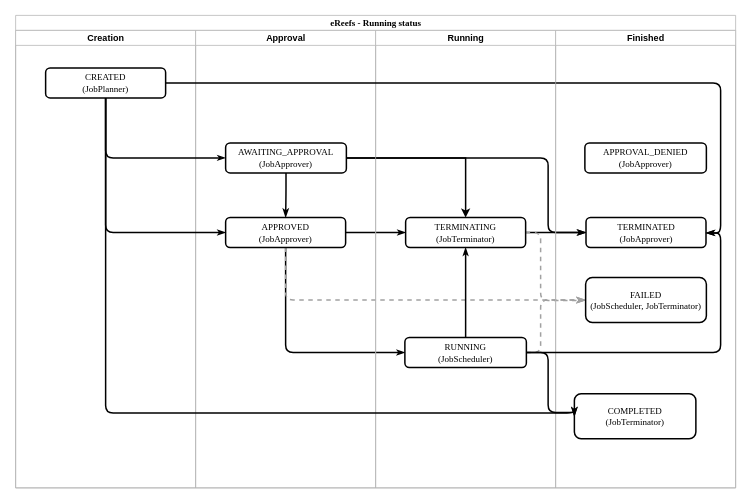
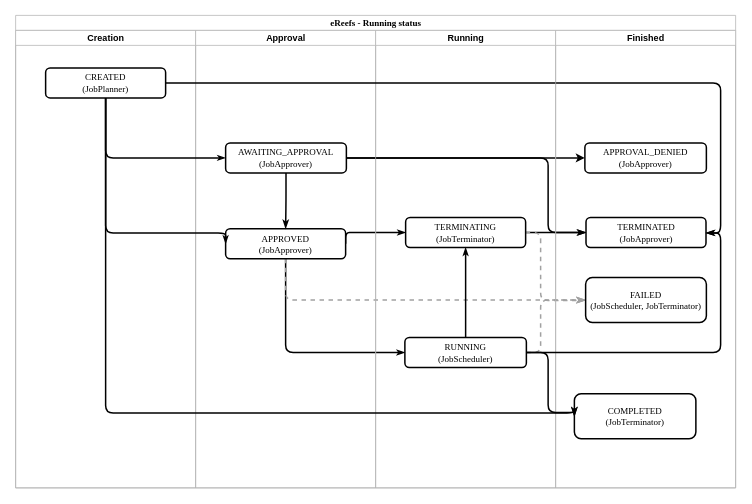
edge "AWAITING_APPROVAL (JobApprover)" -> "TERMINATING (JobTerminator)": now "AWAITING_APPROVAL (JobApprover)" -> "APPROVAL_DENIED (JobApprover)"
node "APPROVED (JobApprover)": moved (285, 233) -> (285, 244)
